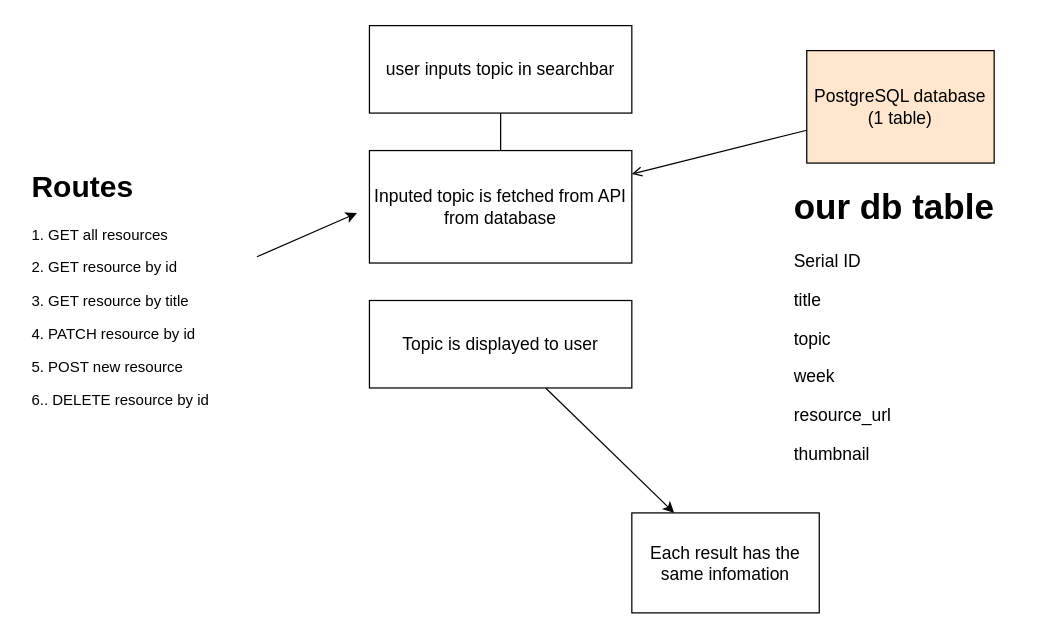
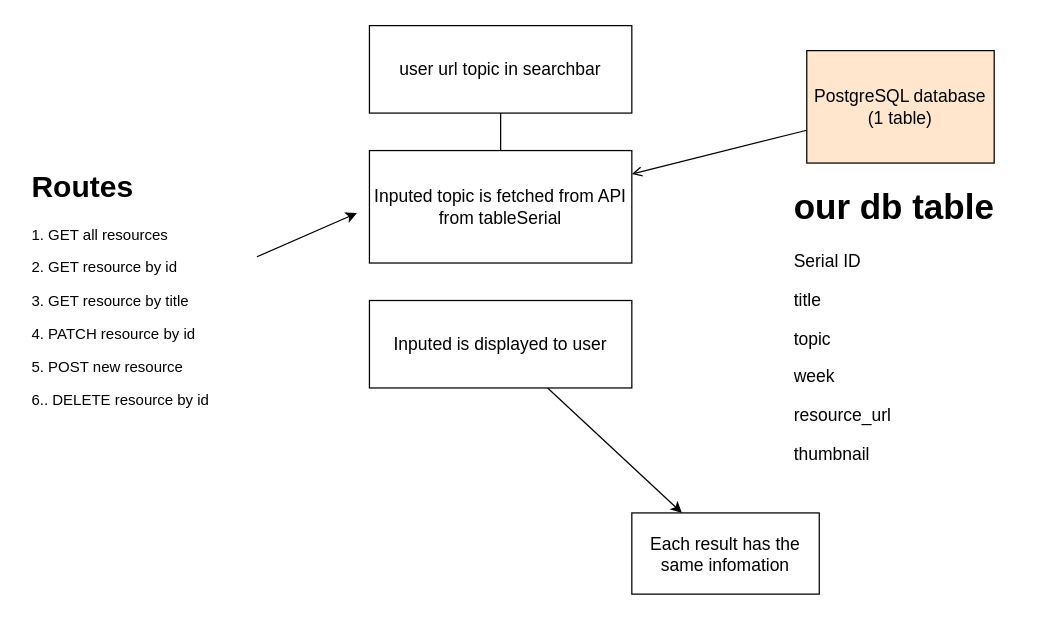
node "user inputs topic in searchbar": label "user inputs topic in searchbar" -> "user url topic in searchbar"
node "Inputed topic is fetched from API from database": label "Inputed topic is fetched from API from database" -> "Inputed topic is fetched from API from tableSerial"
node "Topic is displayed to user": label "Topic is displayed to user" -> "Inputed is displayed to user"
node "Each result has the same infomation": size 188x100 -> 188x81
